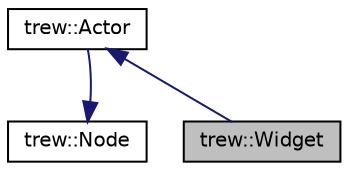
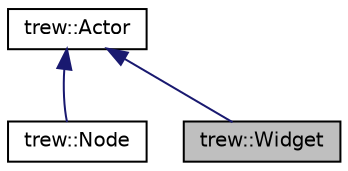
edge "trew::Actor" -> "trew::Node": reversed
